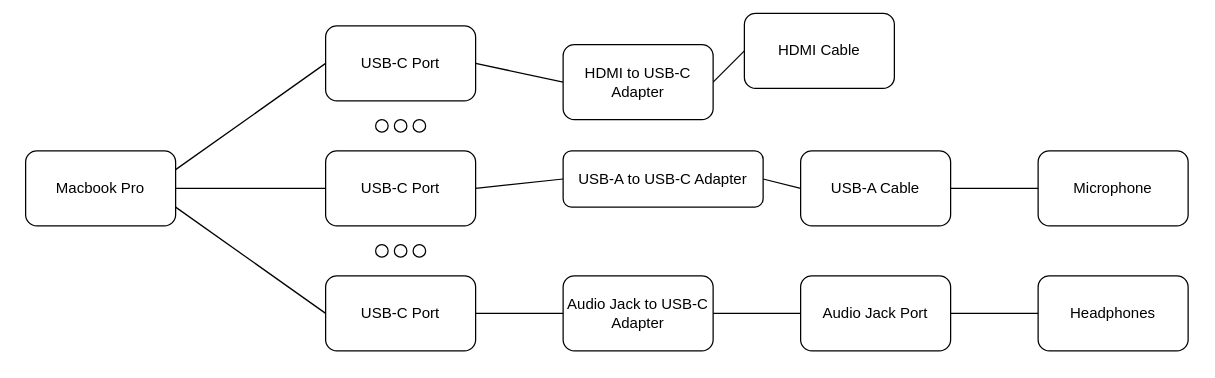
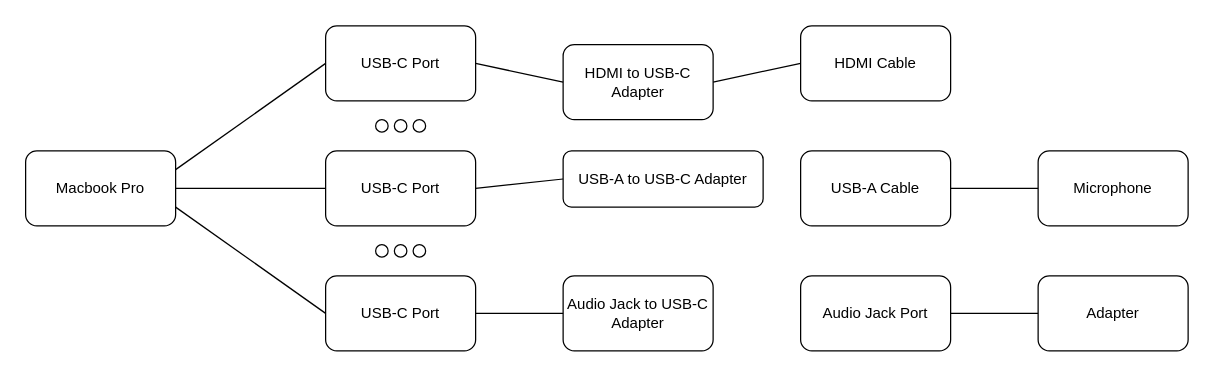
node "HDMI Cable": moved (819, 51) -> (876, 63)
edge "USB-A to USB-C Adapter" -- "USB-A Cable": removed
edge "Audio Jack to USB-C Adapter" -- "Audio Jack Port": removed
node "Headphones": label "Headphones" -> "Adapter"
